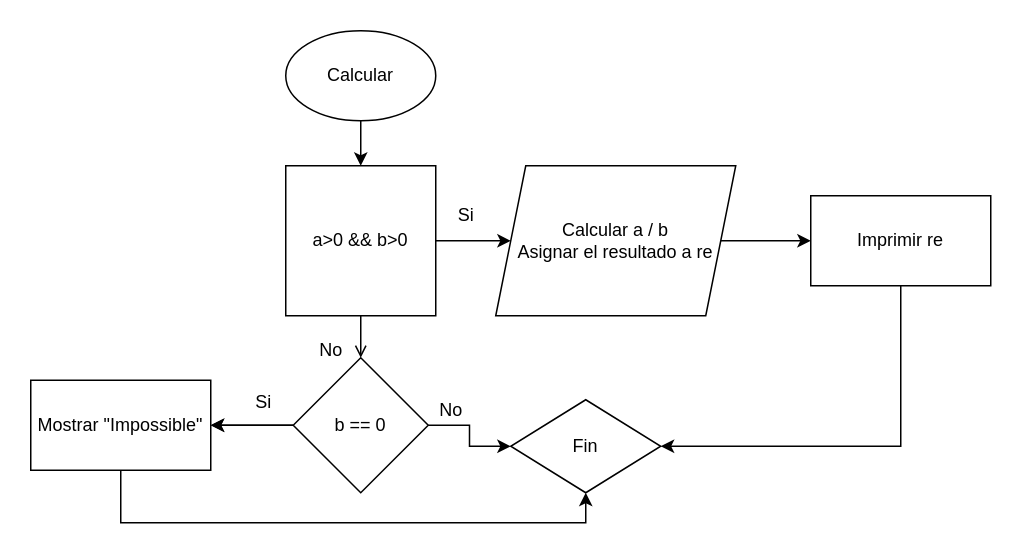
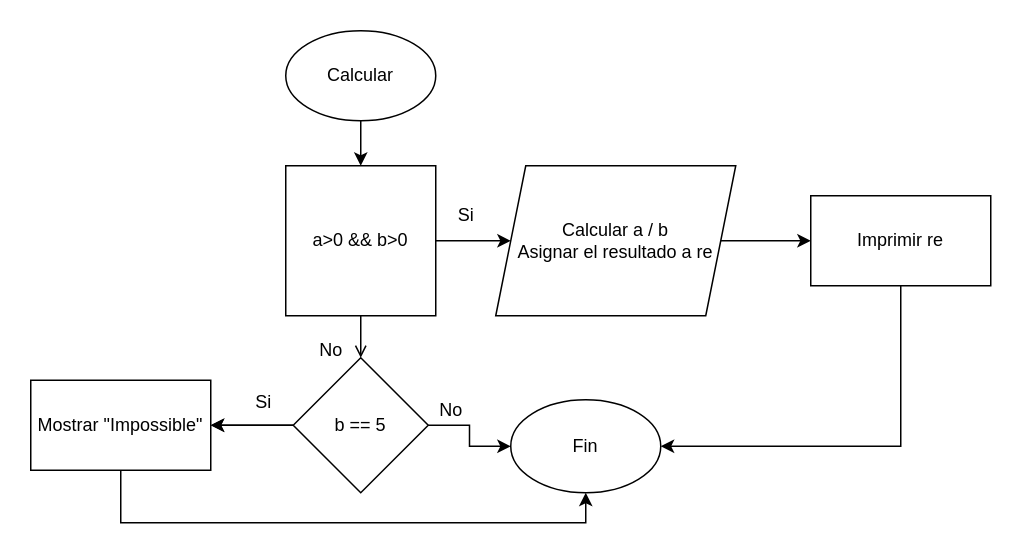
node "b == 0": label "b == 0" -> "b == 5"
node "Fin": shape diamond -> ellipse
